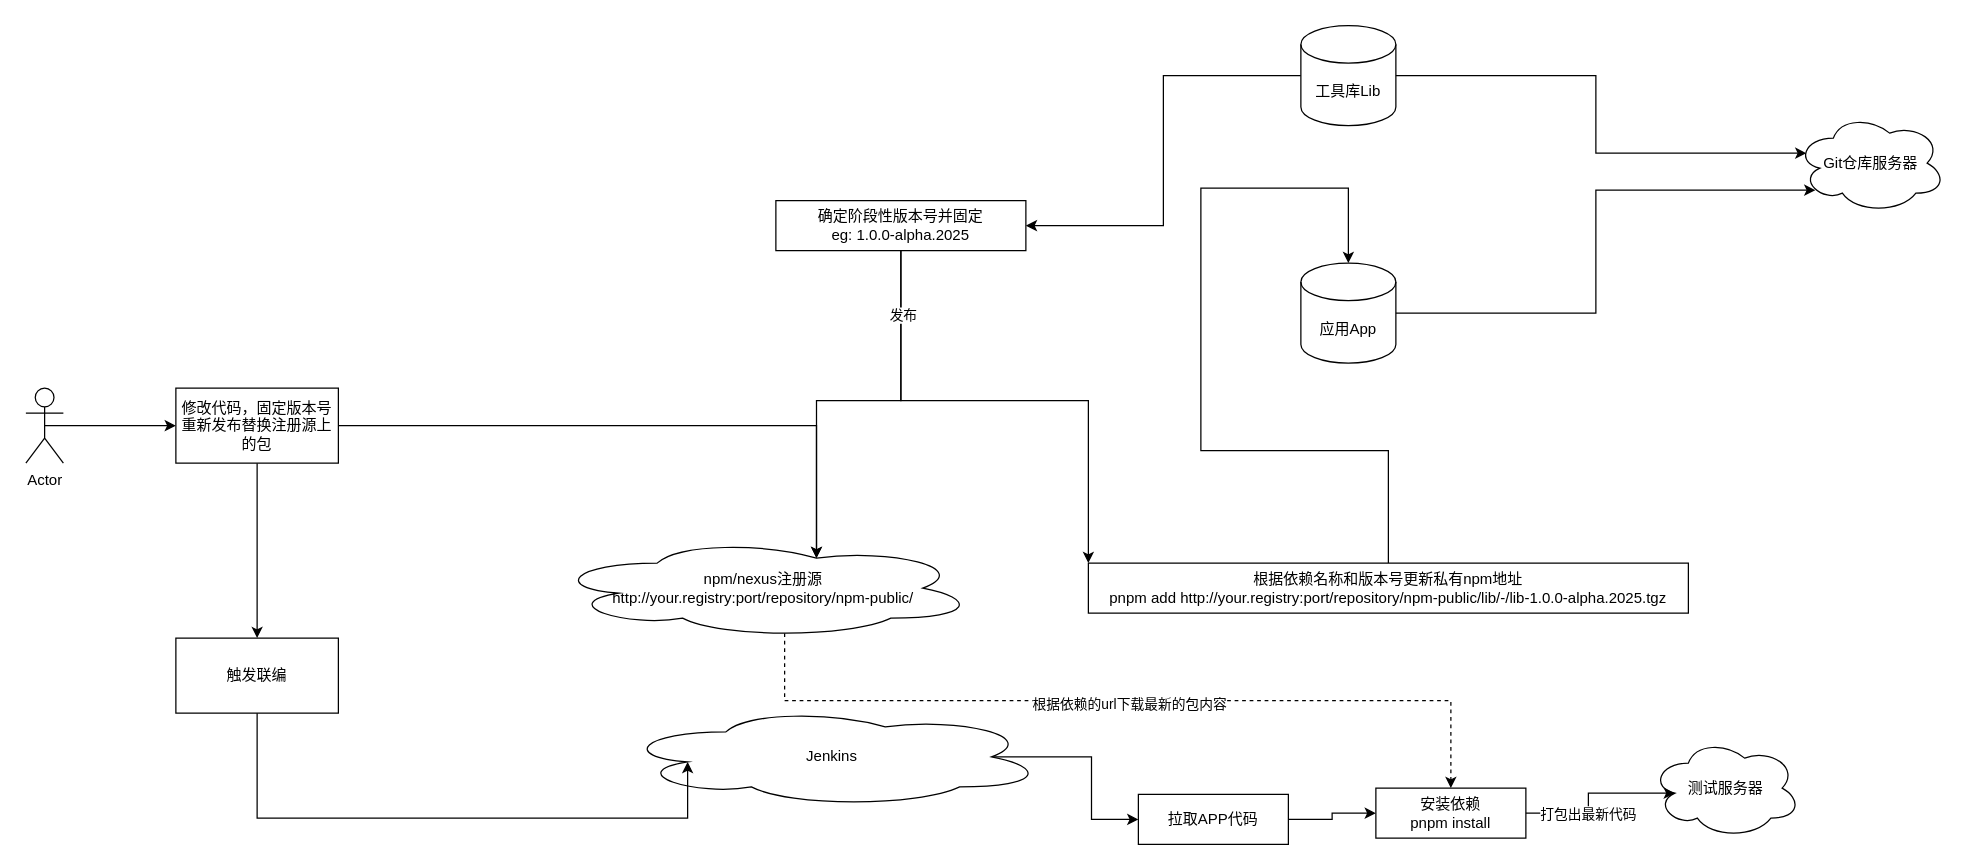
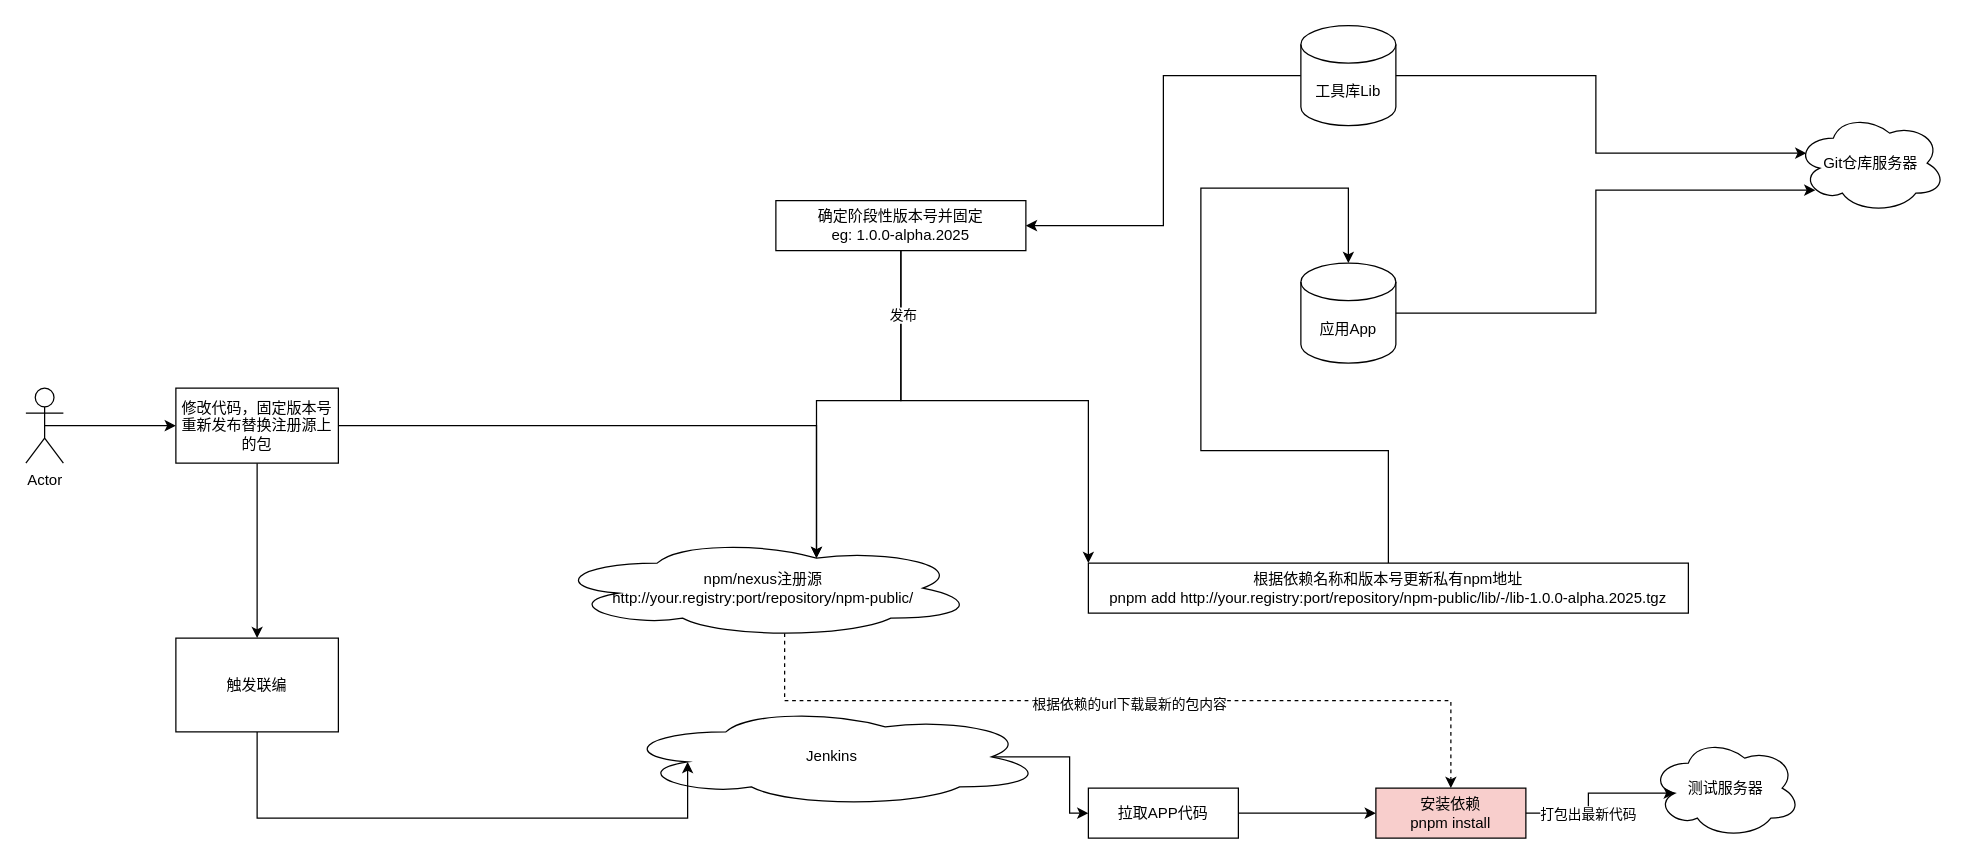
node "触发联编": size 163x75 -> 163x94
node "安装依赖 pnpm install": fillcolor #ffffff -> #f8cecc
node "拉取APP代码": moved (1213, 819) -> (1163, 813)
